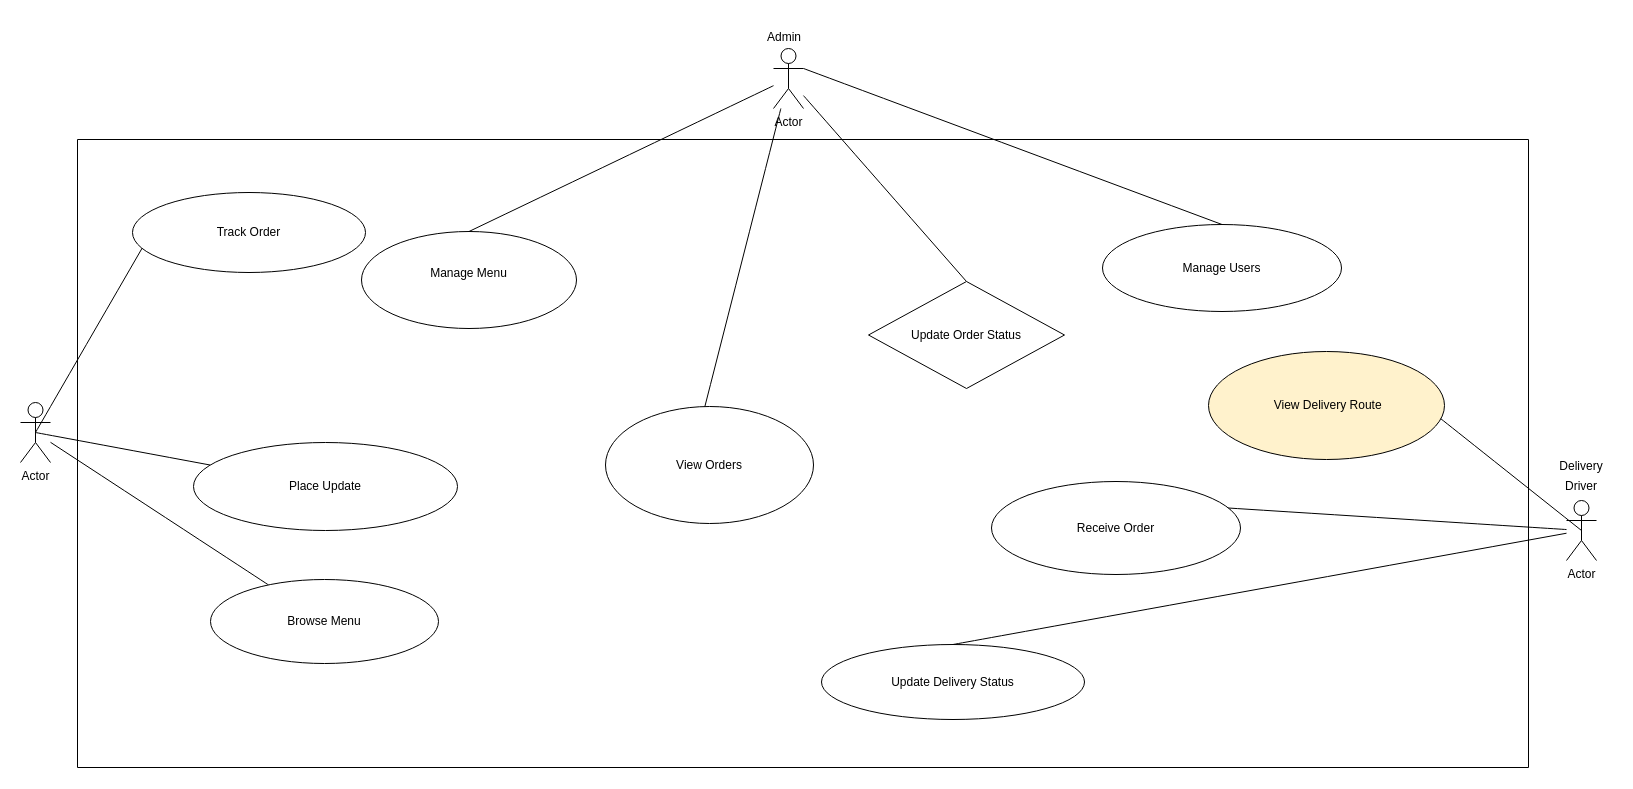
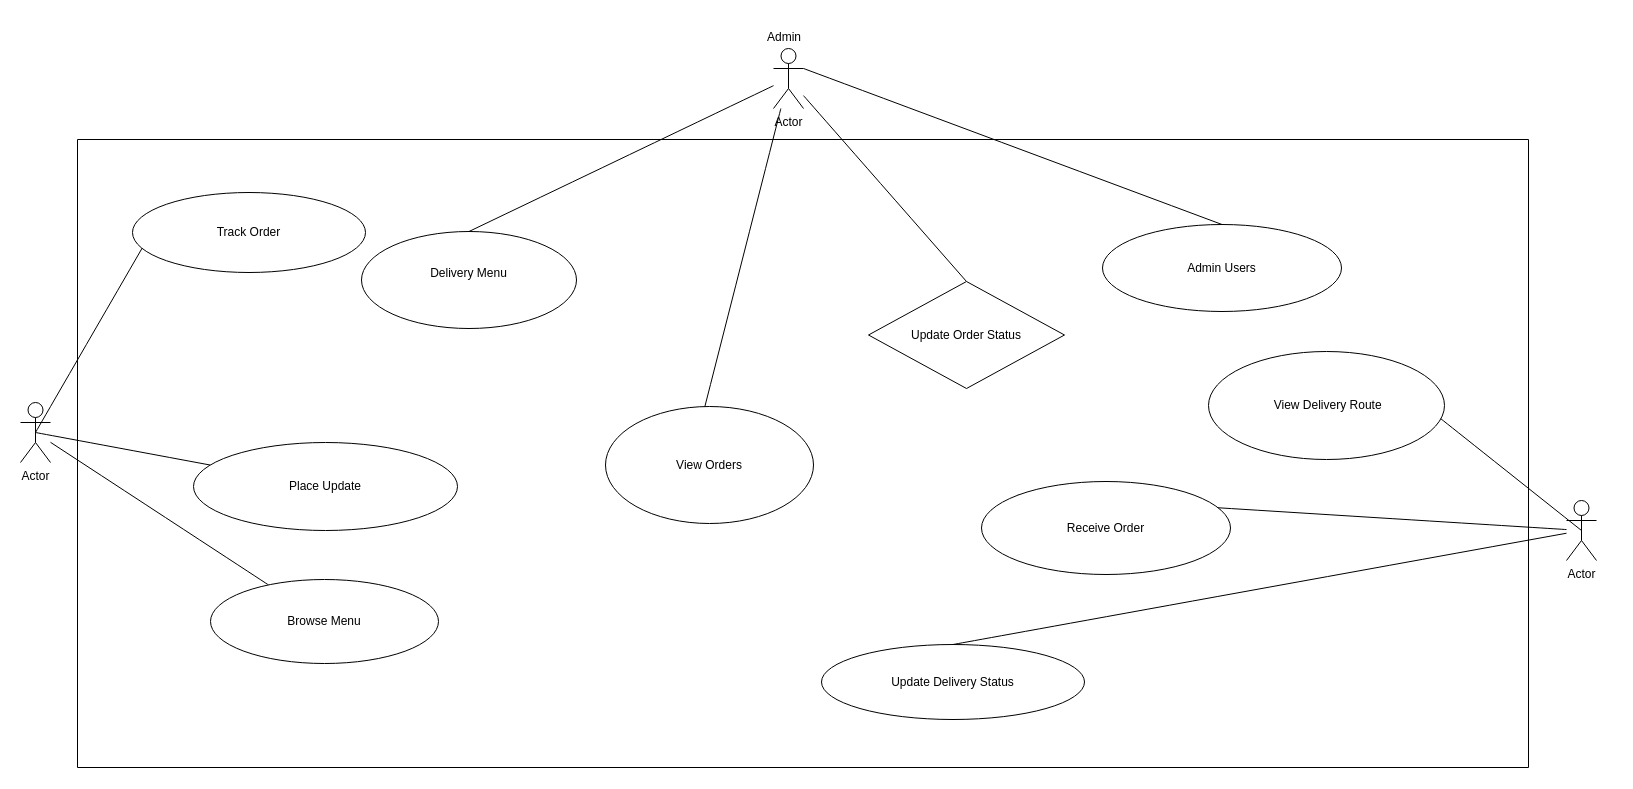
node "Manage Users": label "Manage Users" -> "Admin Users"
node "Manage Menu": label "Manage Menu" -> "Delivery Menu"
node "View Delivery Route": fillcolor #fff2cc -> #ffffff
node "Delivery Driver": removed
node "Receive Order": moved (1116, 528) -> (1106, 528)
